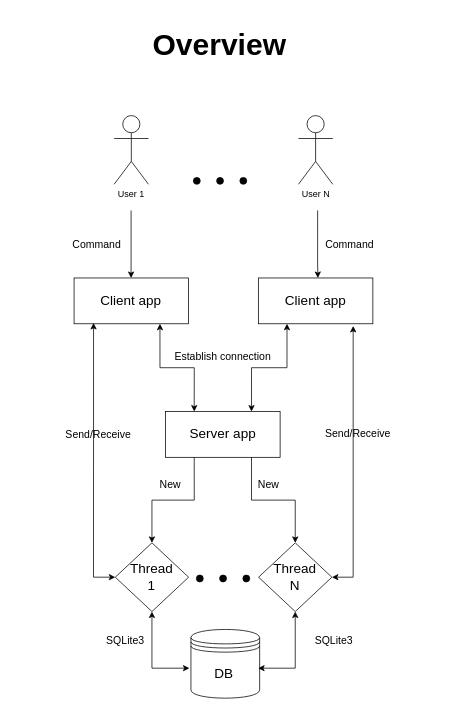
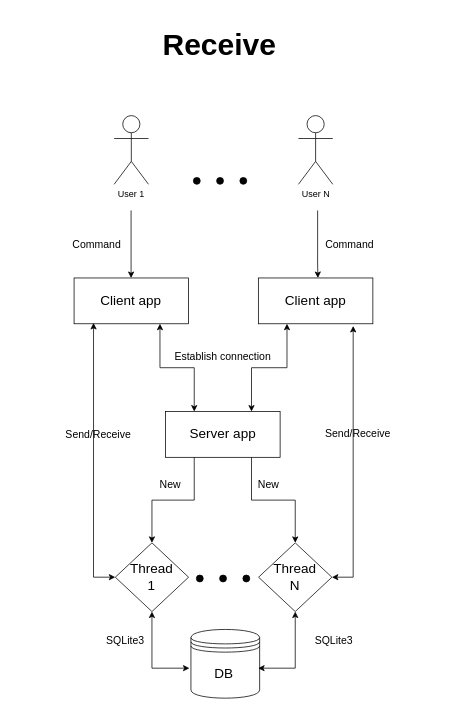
node "Overview": label "Overview" -> "Receive"
